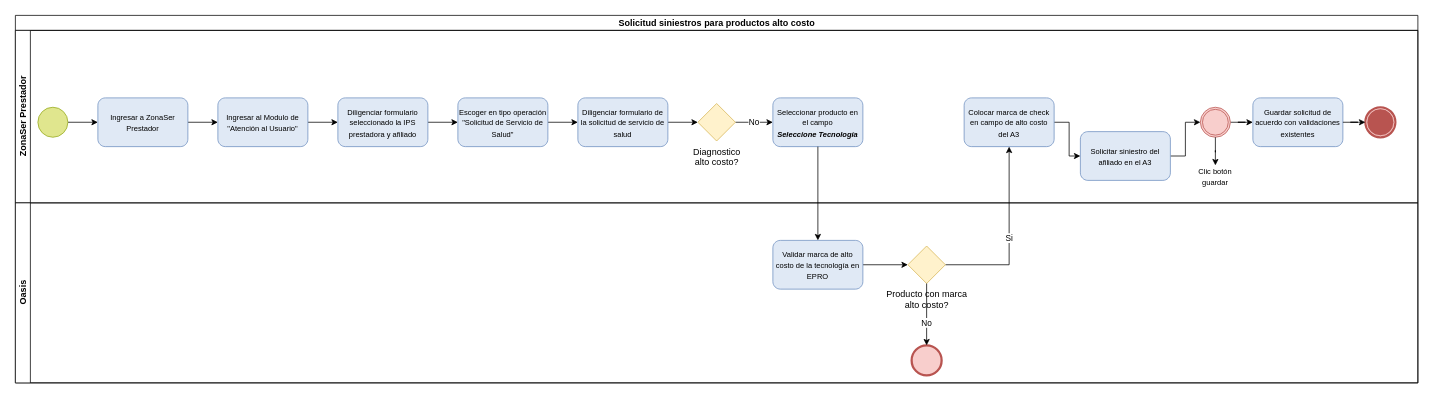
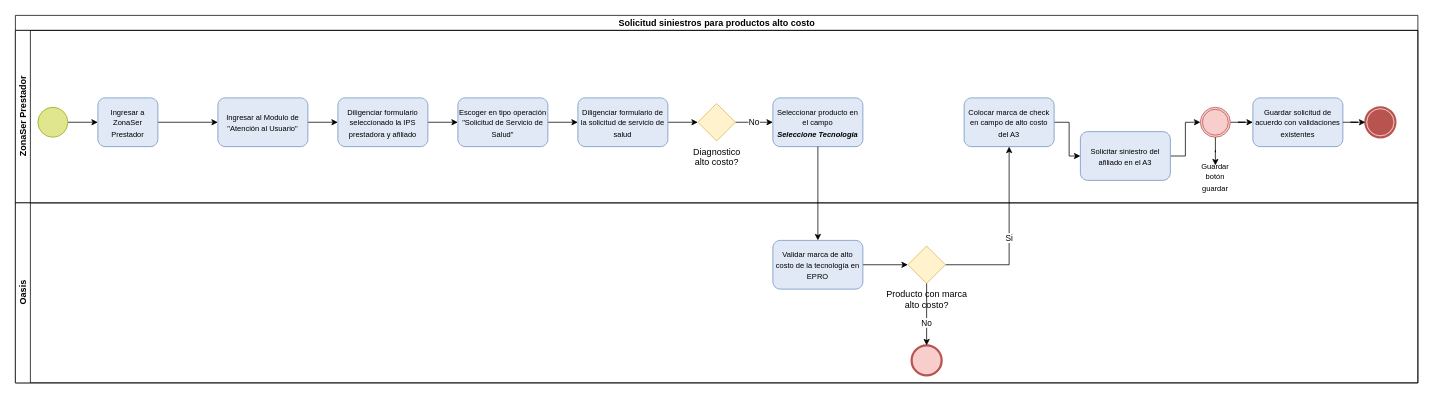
node "Ingresar a ZonaSer Prestador": size 90x49 -> 60x49
node "Clic botón guardar": label "Clic botón guardar" -> "Guardar botón guardar"
